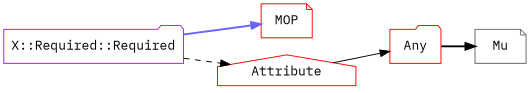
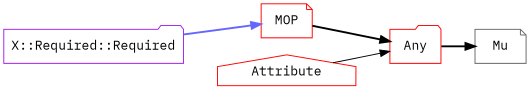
edge "MOP" -> "Any": added
edge "X::Required::Required" -> "Attribute": removed
